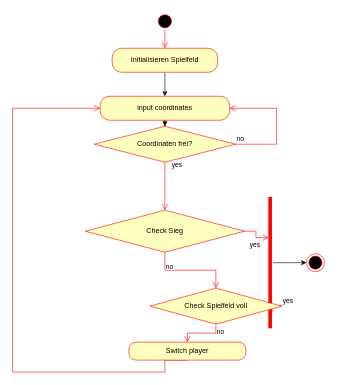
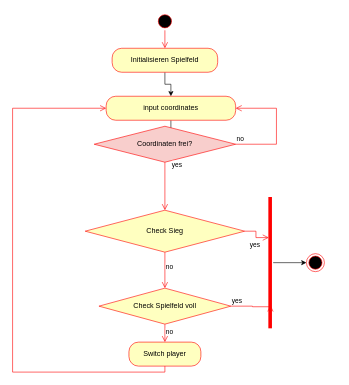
node "input coordinates": moved (165, 108) -> (171, 108)
node "Coordinaten frei?": fillcolor #ffffc0 -> #f8cecc
node "Check Spielfeld voll": moved (216, 306) -> (165, 306)
node "Switch player": size 117x18 -> 72x24
